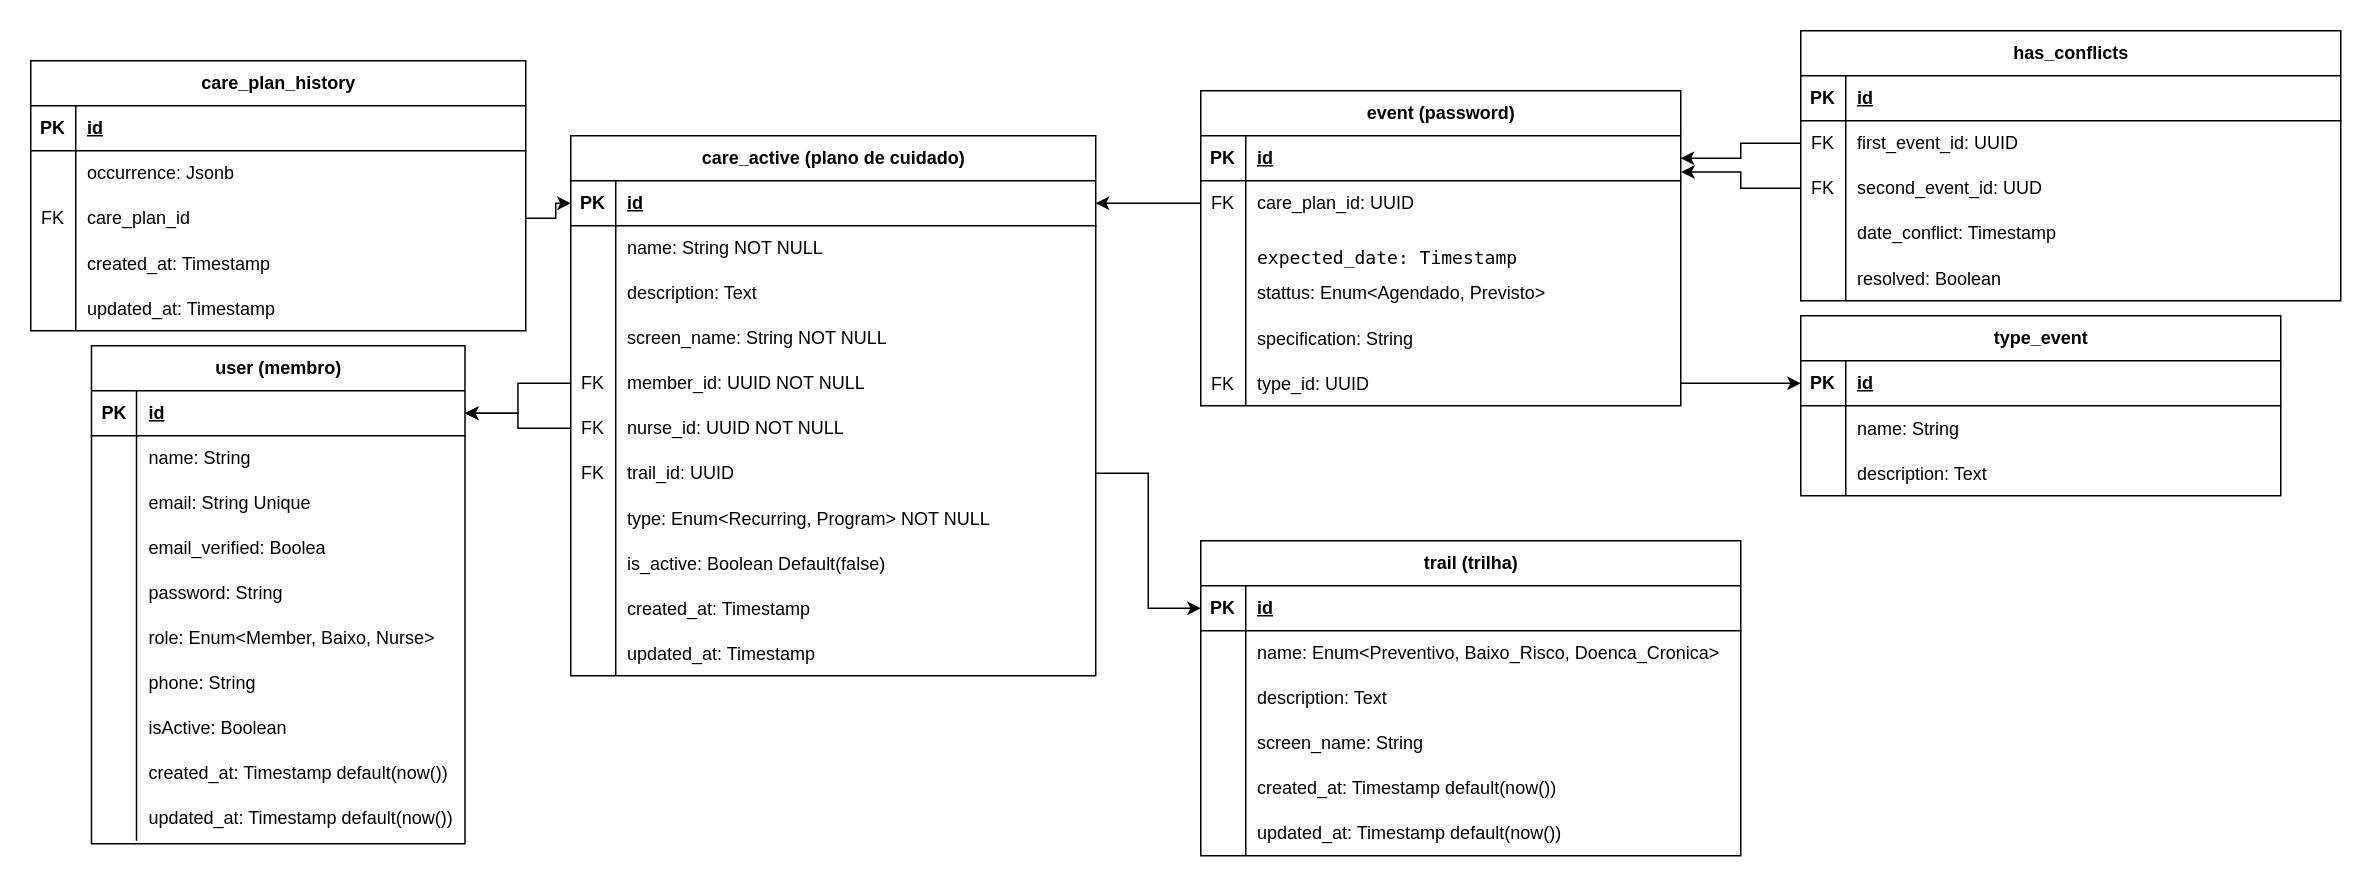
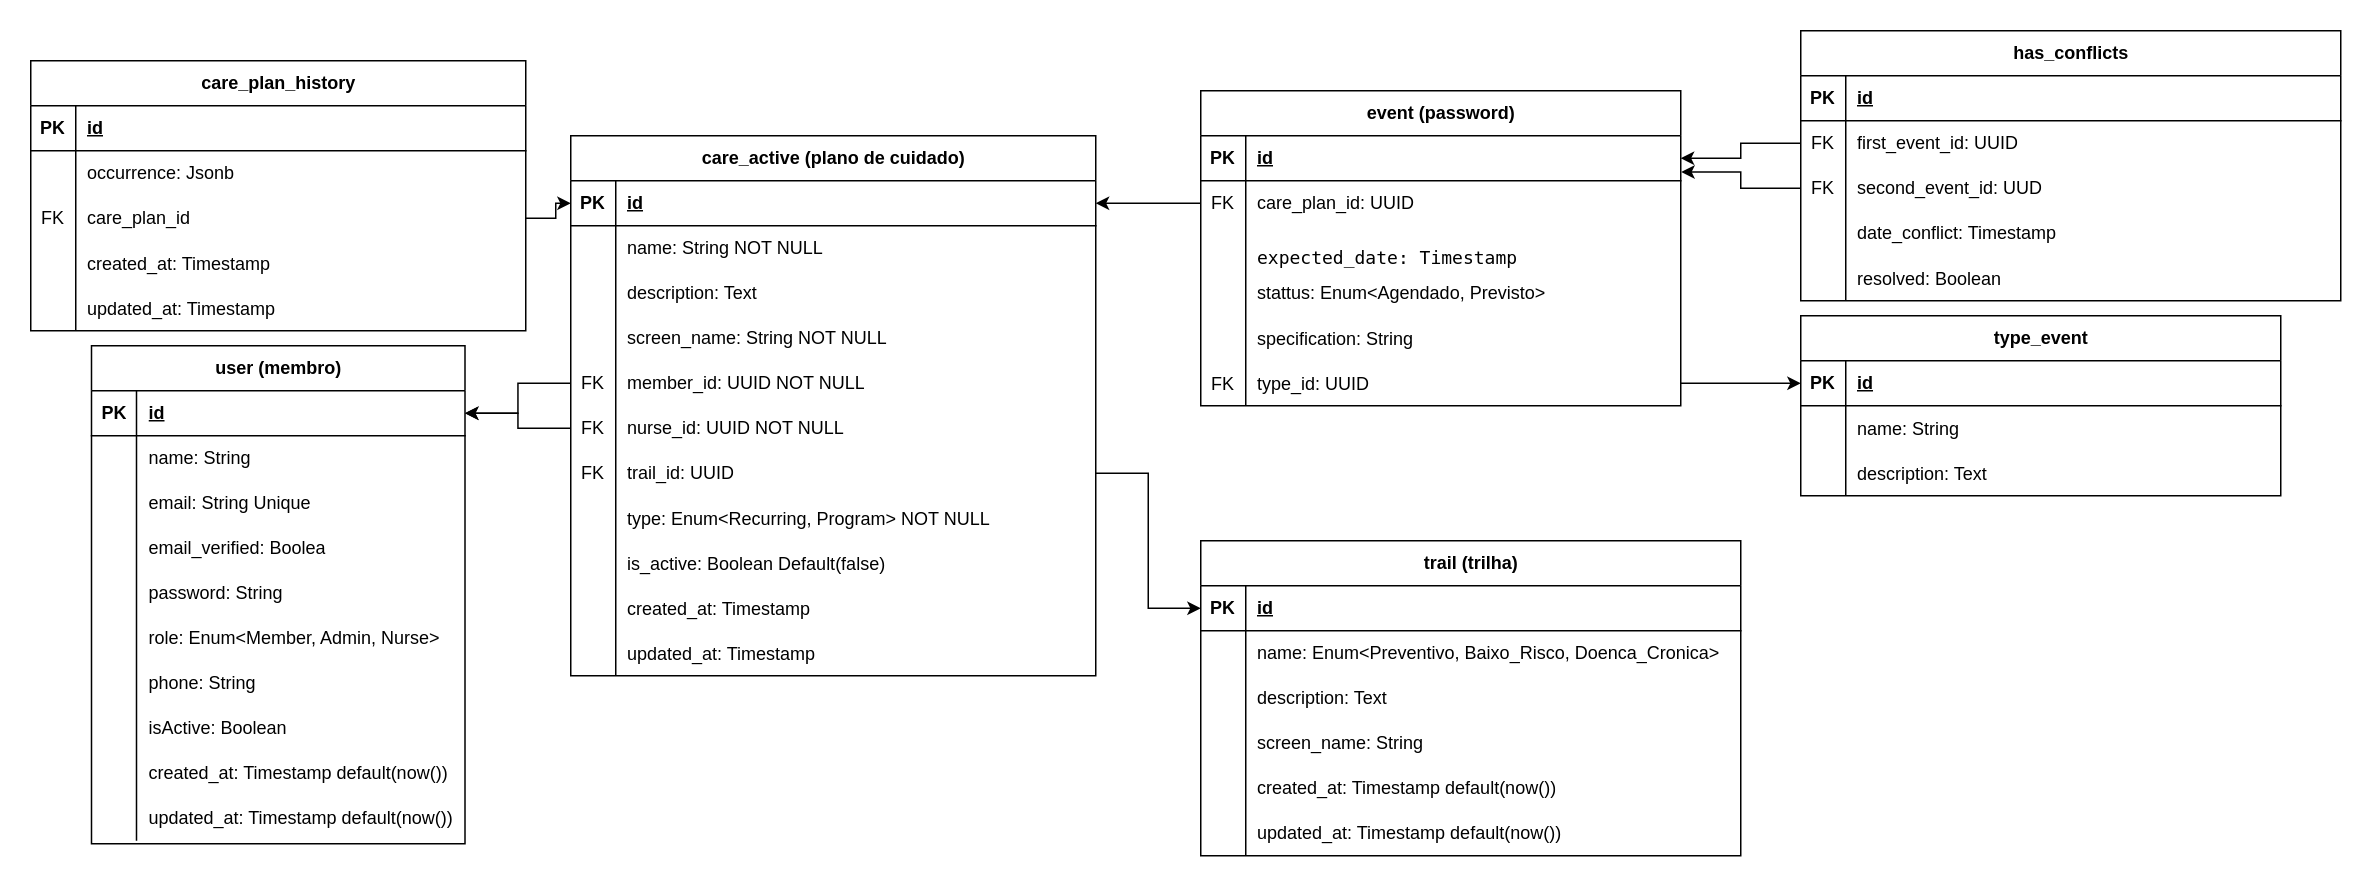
node "role: Enum<Member, Baixo, Nurse>": label "role: Enum<Member, Baixo, Nurse>" -> "role: Enum<Member, Admin, Nurse>"
